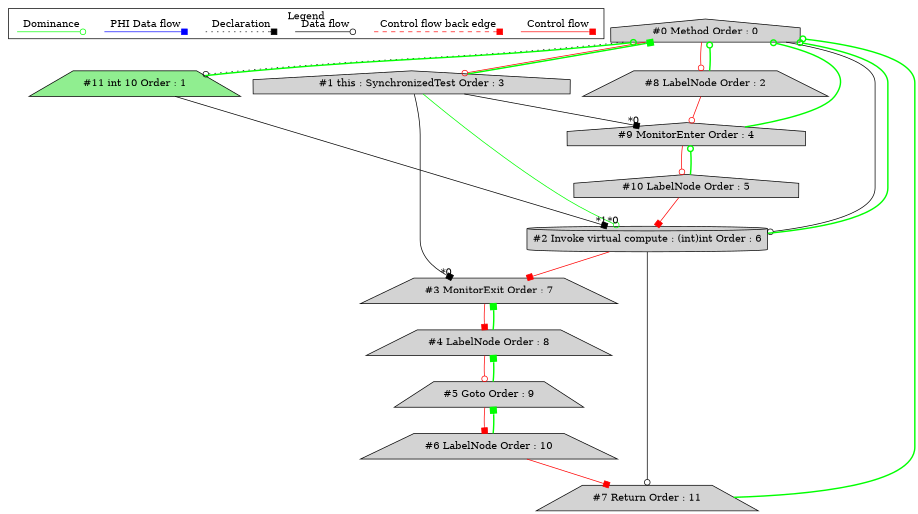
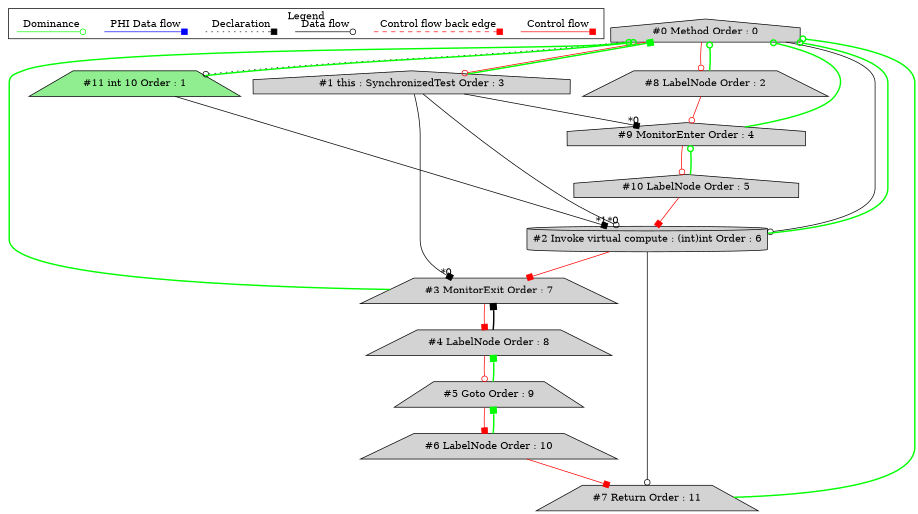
edge "#3 MonitorExit Order : 7" -> "#0 Method Order : 0": added
edge "#1 this : SynchronizedTest Order : 3" -> "#2 Invoke virtual compute : (int)int Order : 6": color green -> black
edge "#4 LabelNode Order : 8" -> "#3 MonitorExit Order : 7": color green -> black
